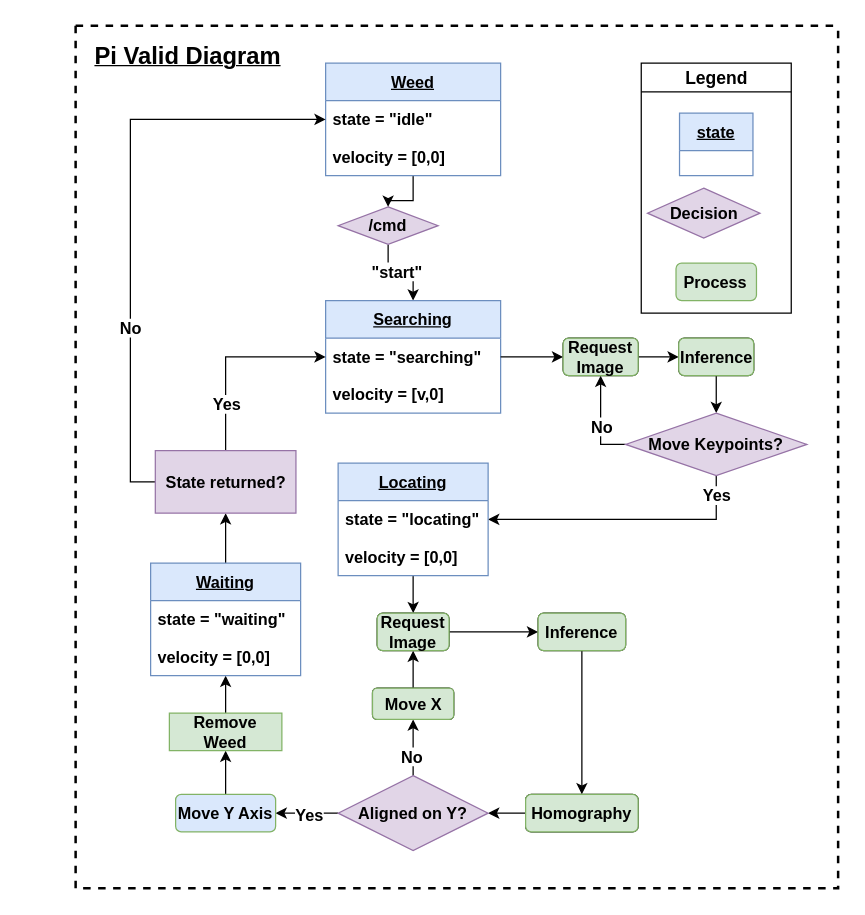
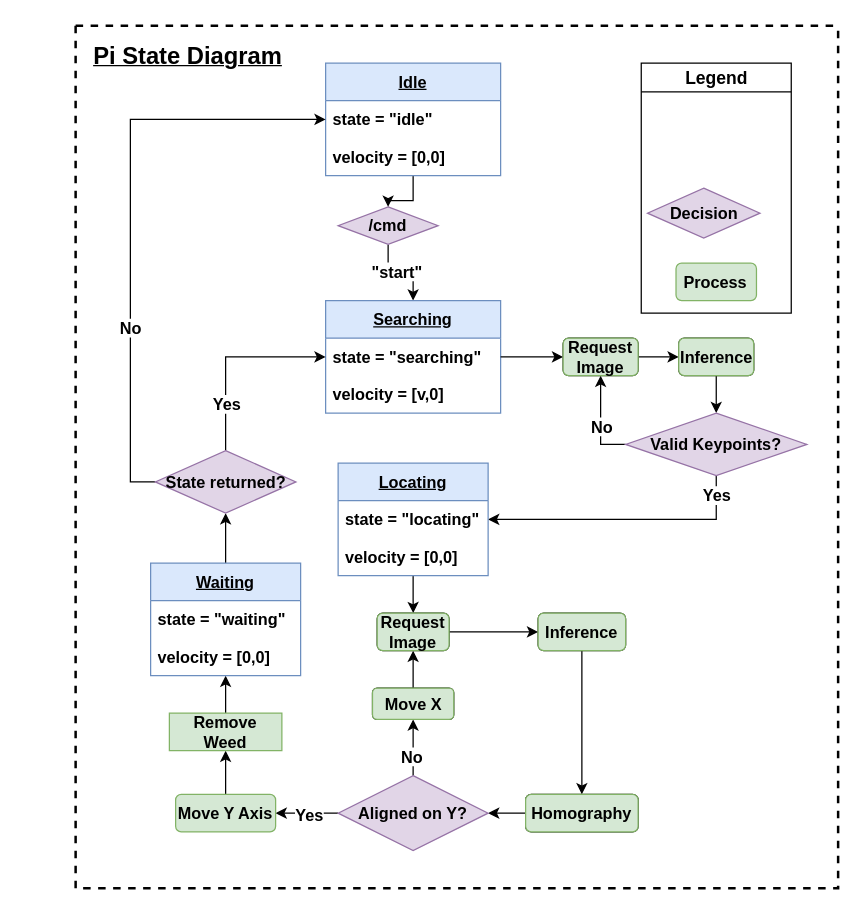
node "Pi Valid Diagram": label "Pi Valid Diagram" -> "Pi State Diagram"
node "Weed": label "Weed" -> "Idle"
node "state": removed
node "Move Keypoints?": label "Move Keypoints?" -> "Valid Keypoints?"
node "State returned?": shape rectangle -> diamond
node "Move Y Axis": fillcolor #dae8fc -> #d5e8d4
